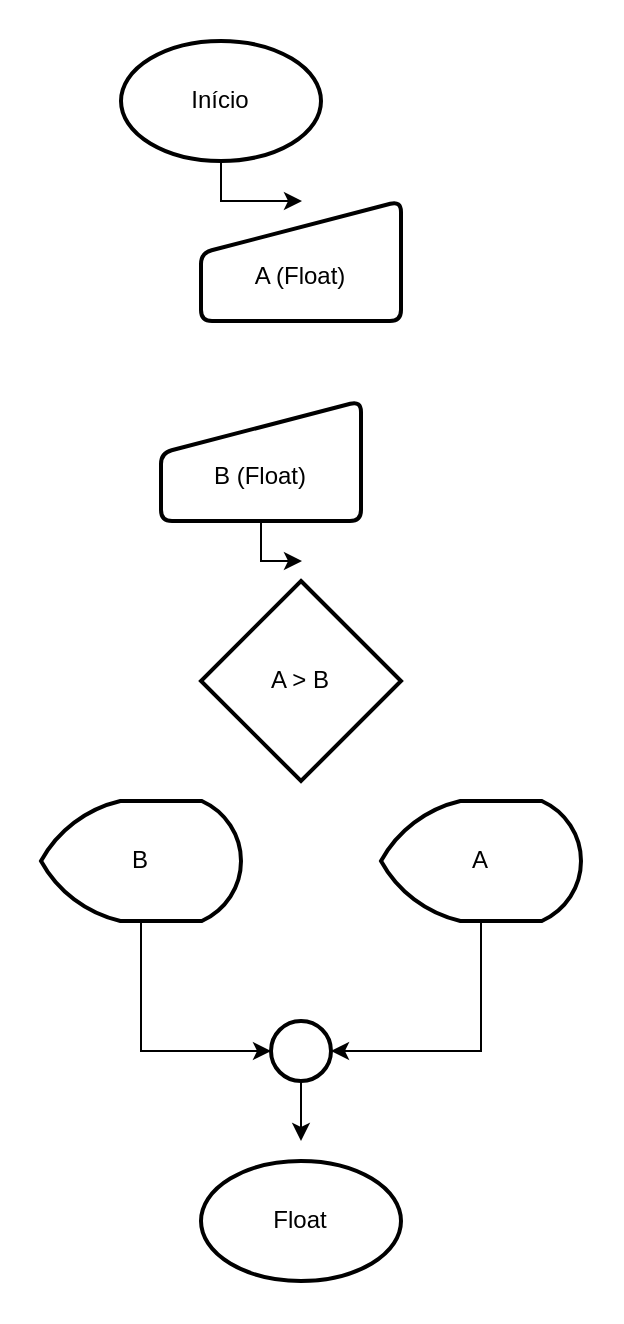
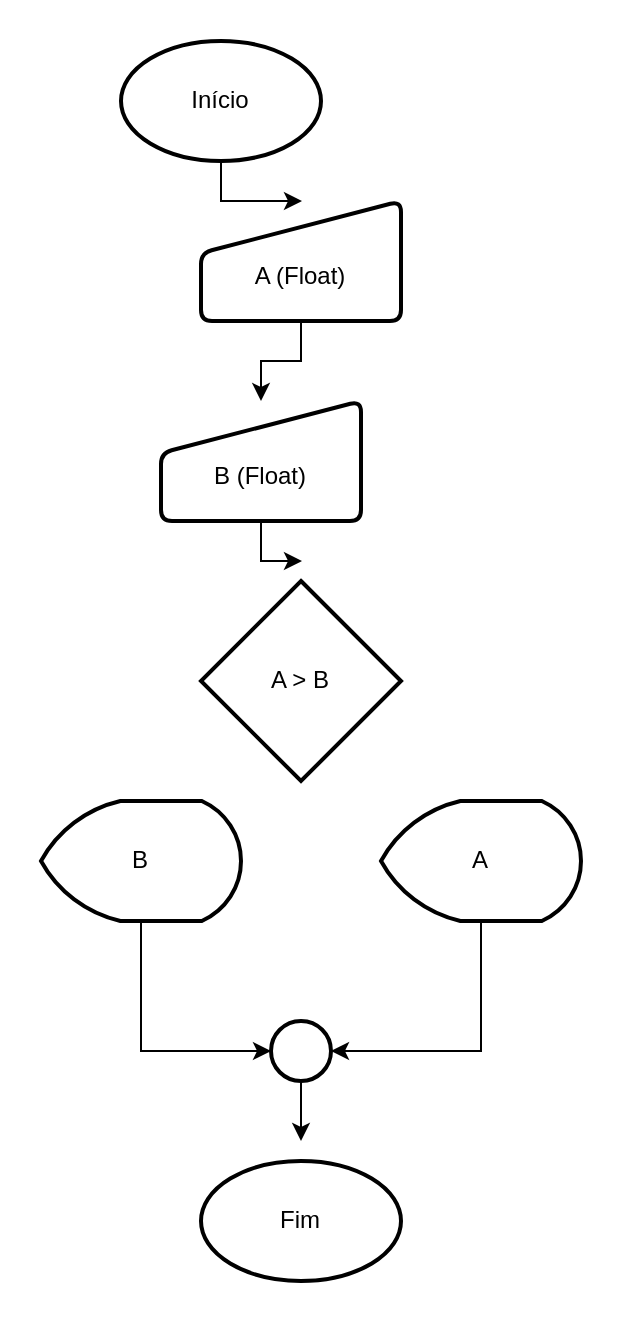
edge "A (Float)" -> "B (Float)": added
node "Float": label "Float" -> "Fim"
